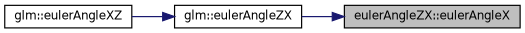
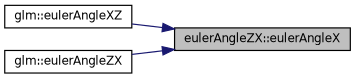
edge "glm::eulerAngleXZ" -> "glm::eulerAngleZX": now "glm::eulerAngleXZ" -> "eulerAngleZX::eulerAngleX"
